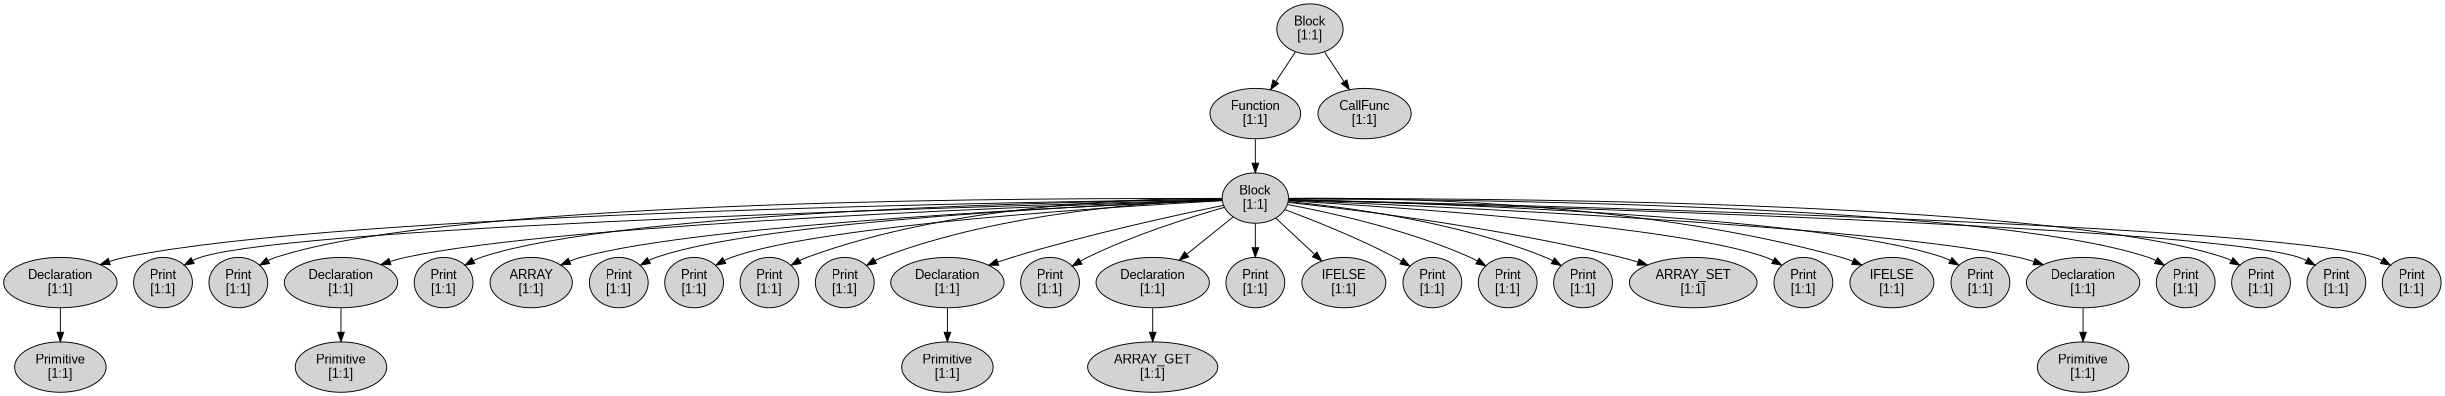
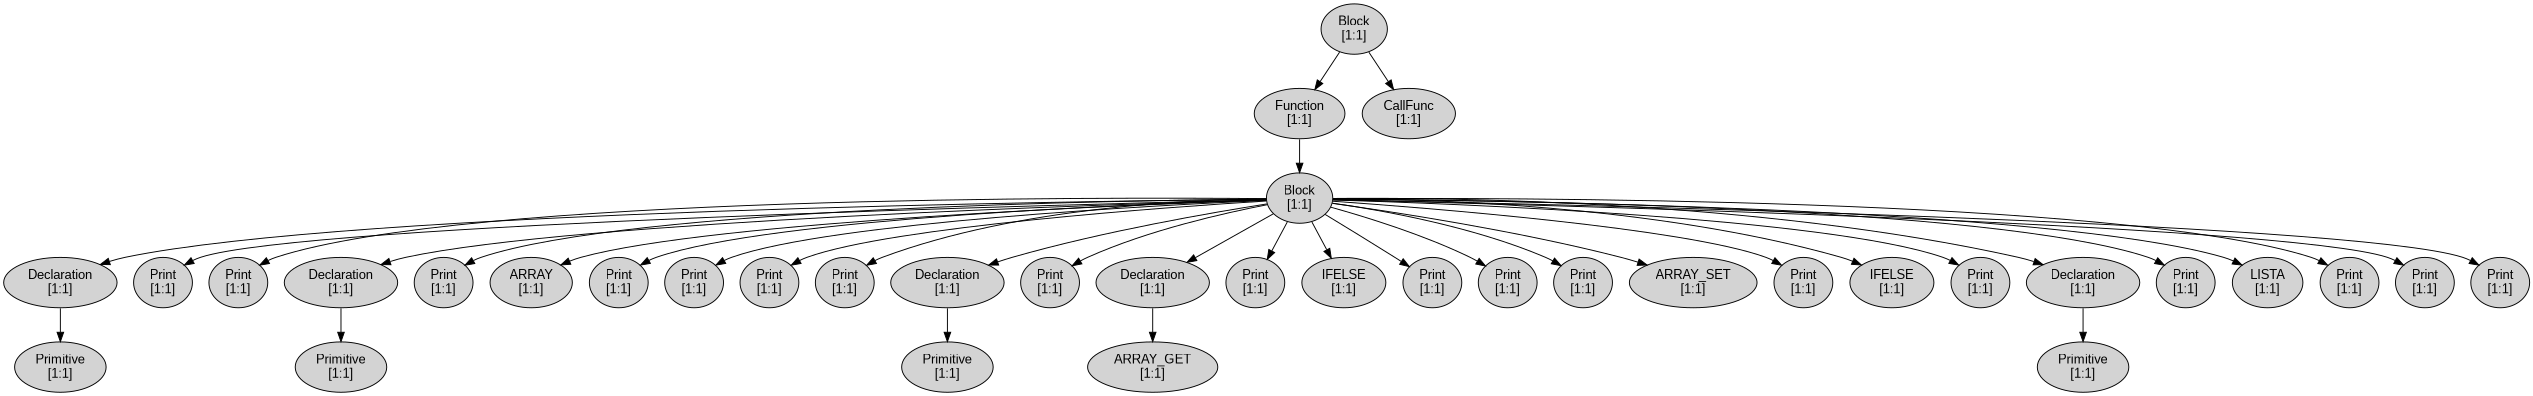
node "LISTA [1:1]": added
